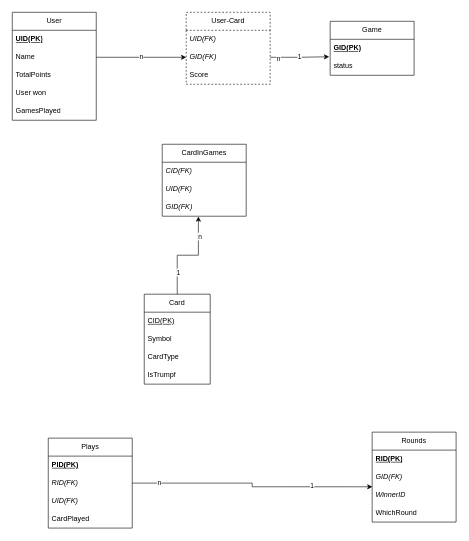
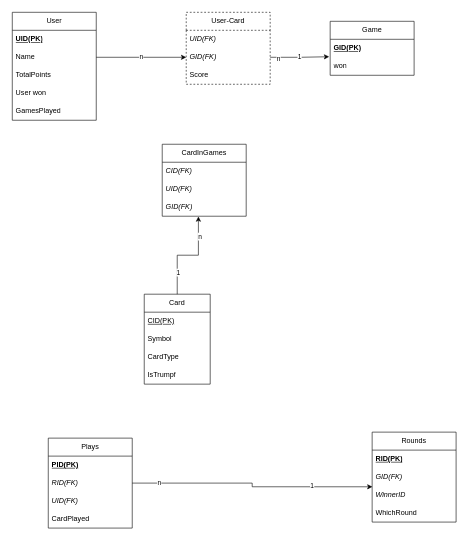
node "status": label "status" -> "won"
